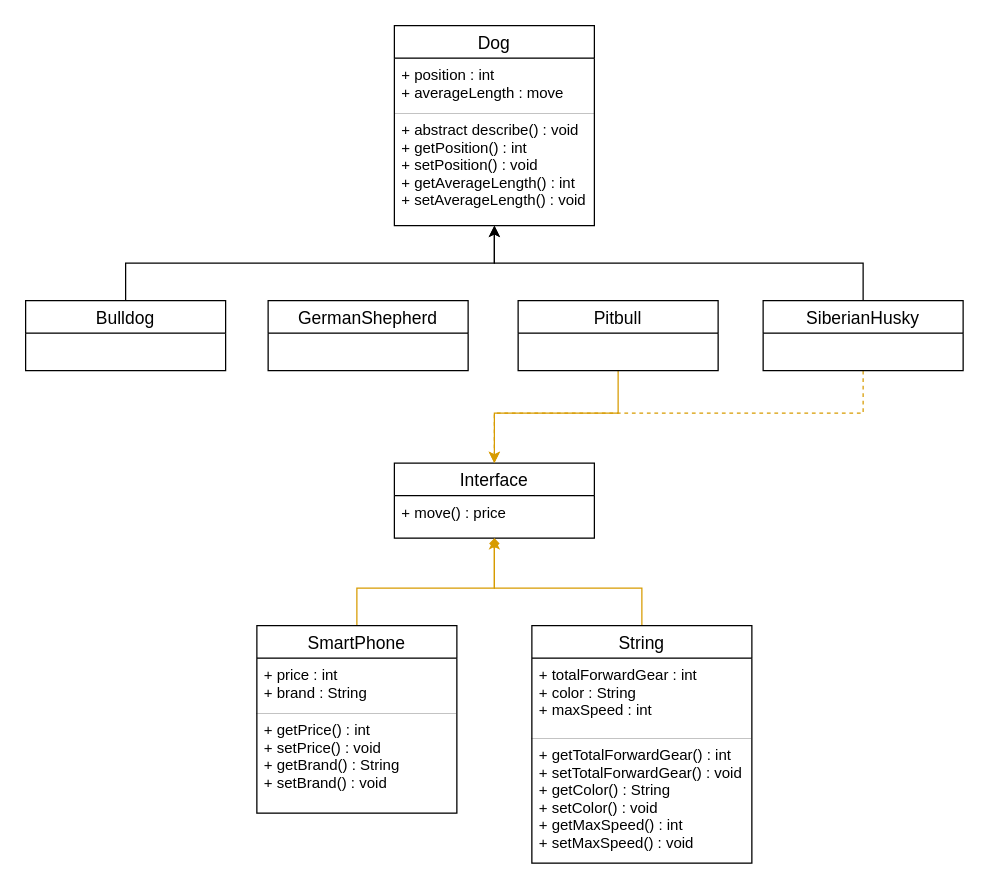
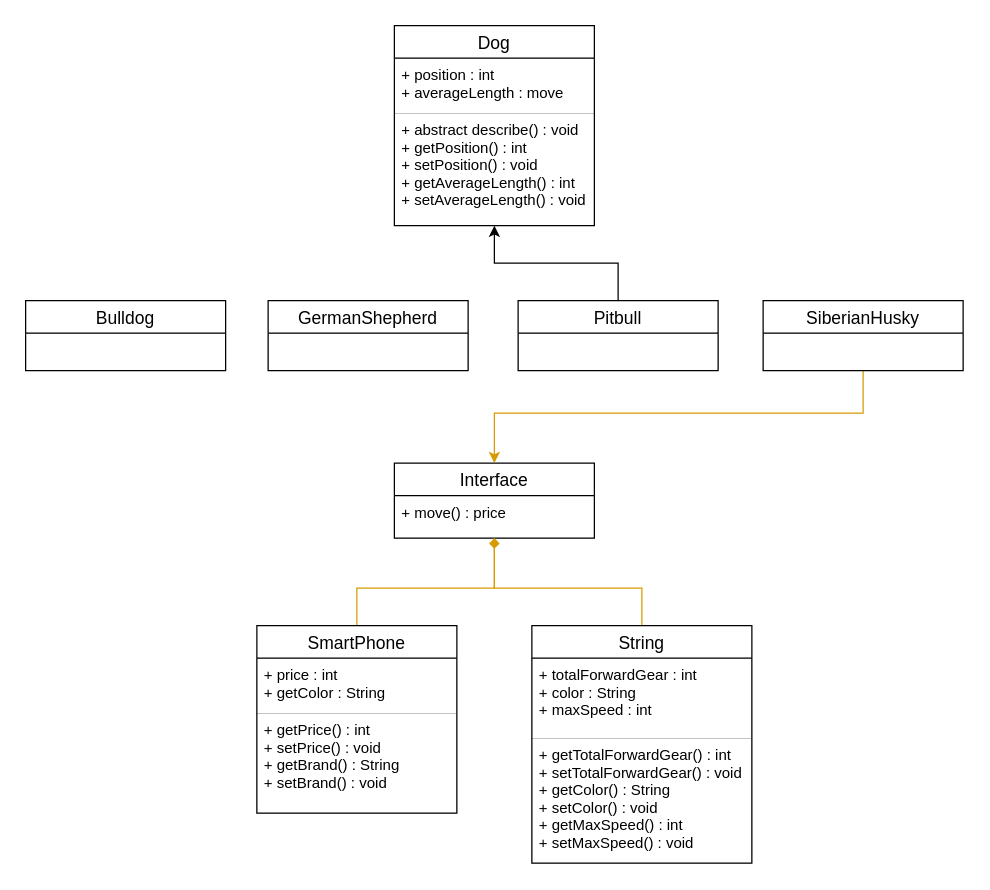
edge "Bulldog" -> "Dog": removed
edge "SiberianHusky" -> "Dog": removed
edge "Pitbull" -> "Dog": added
edge "Pitbull" -> "Interface": removed
edge "SiberianHusky" -> "Interface": style dashed -> solid
edge "String" -> "Interface": arrowhead classic -> none
node "+ price : int + brand : String": label "+ price : int + brand : String" -> "+ price : int + getColor : String"
